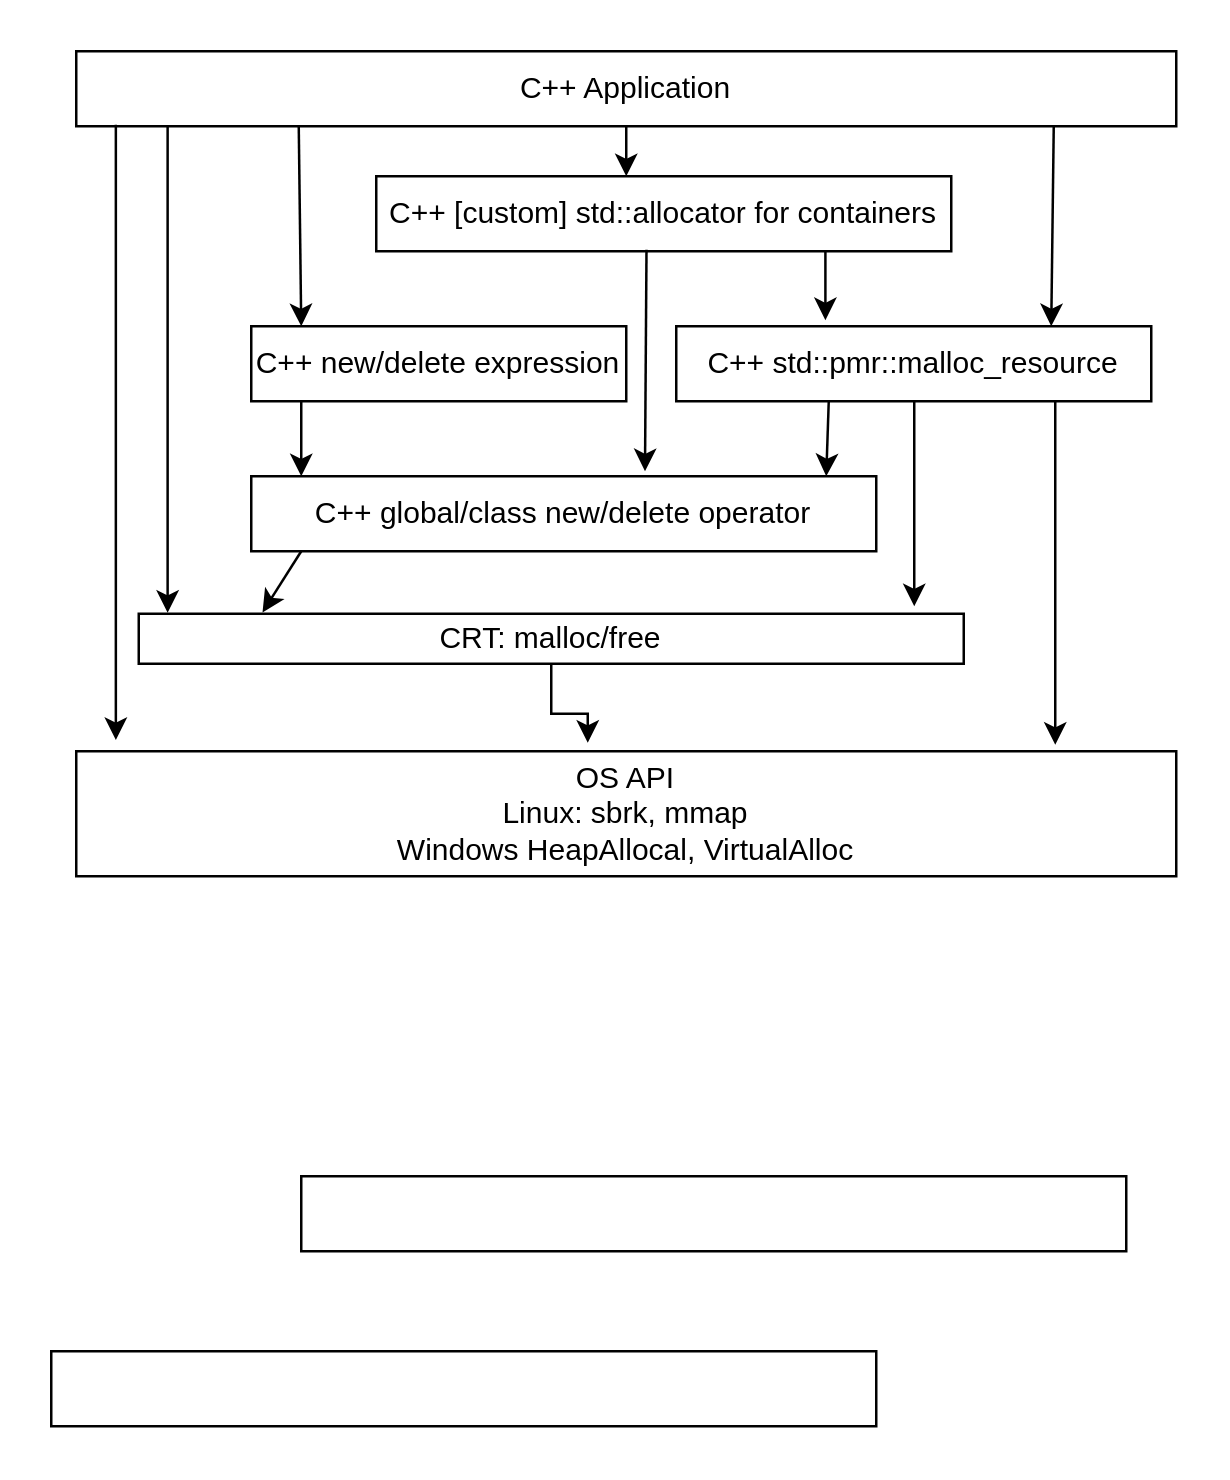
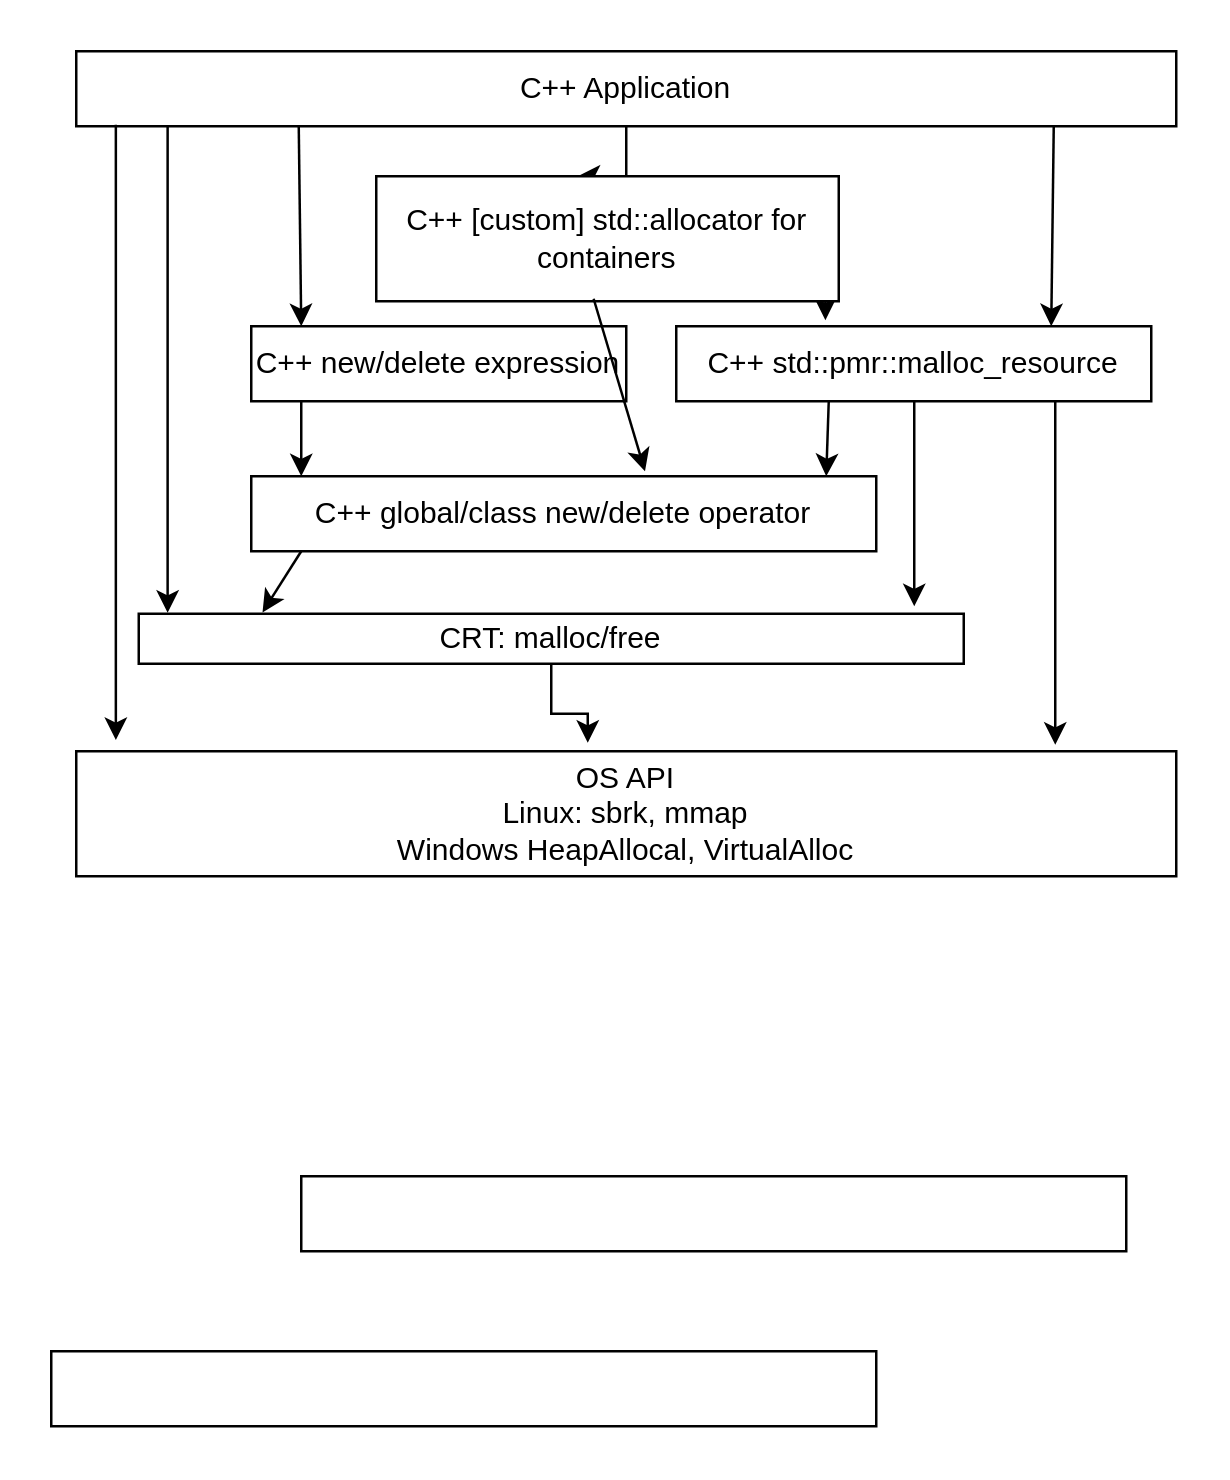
node "C++ [custom] std::allocator for containers": size 575x75 -> 463x125
